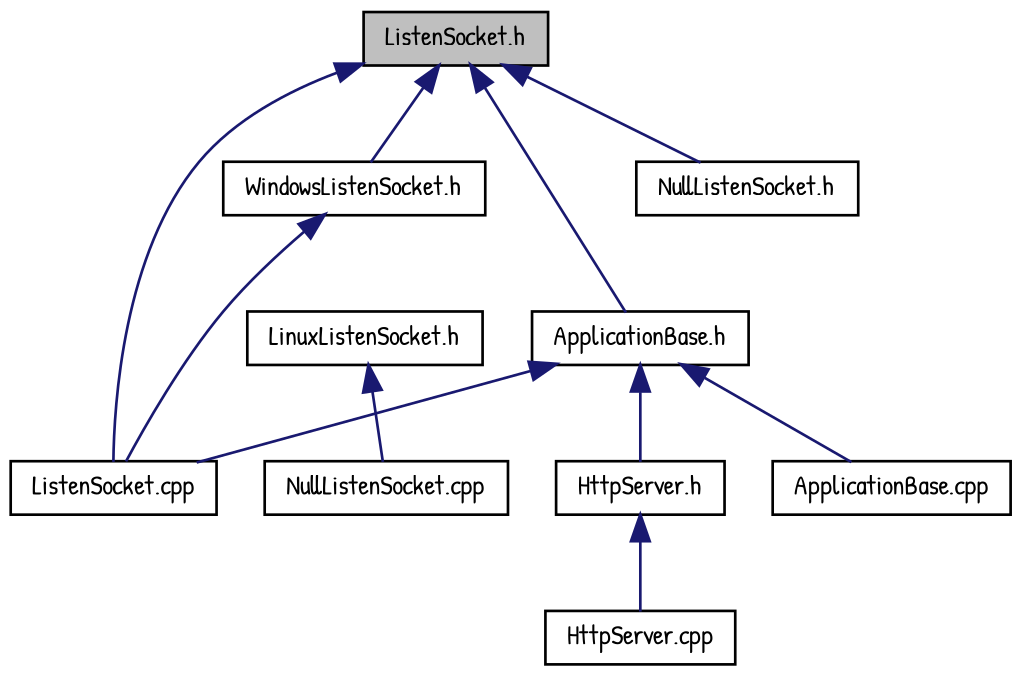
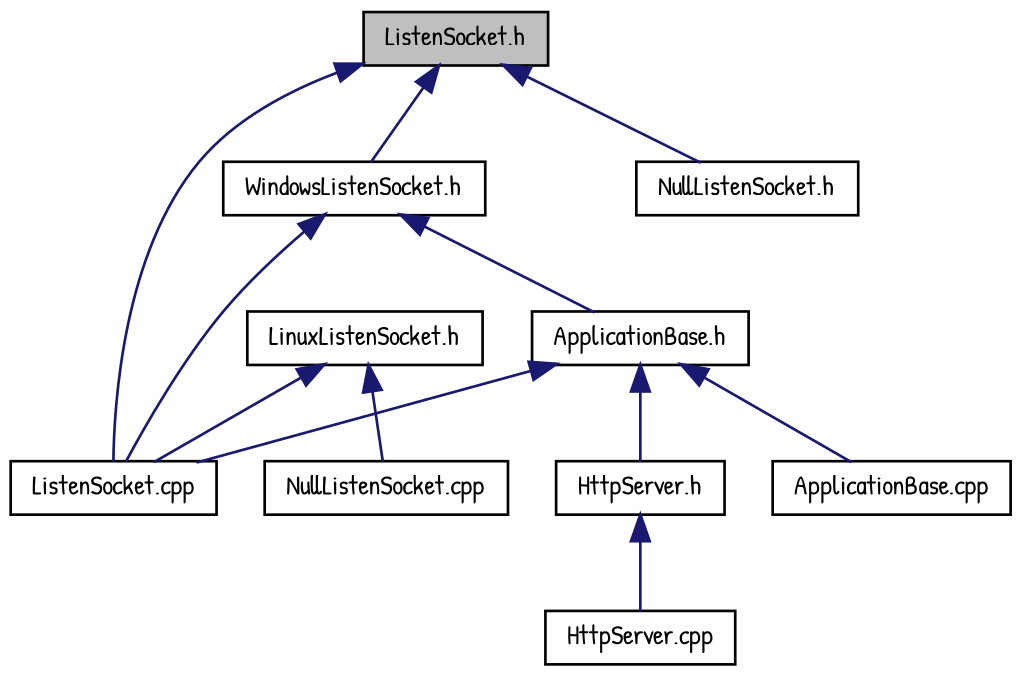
edge "ApplicationBase.h" -> "ListenSocket.h": now "ApplicationBase.h" -> "WindowsListenSocket.h"
edge "ListenSocket.cpp" -> "LinuxListenSocket.h": added
